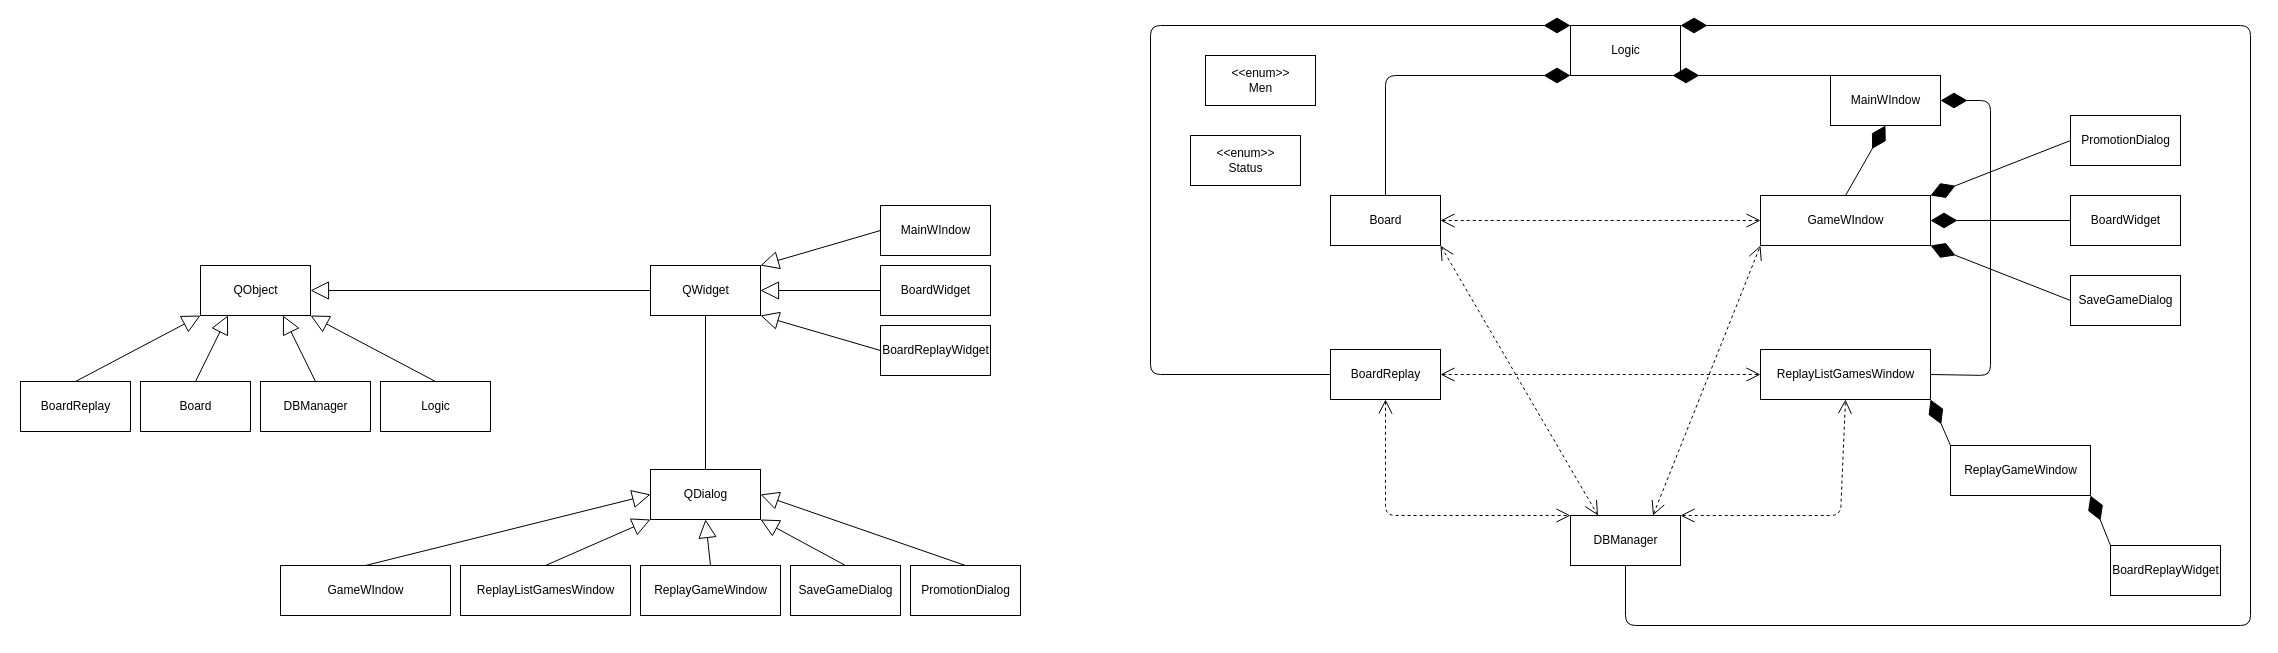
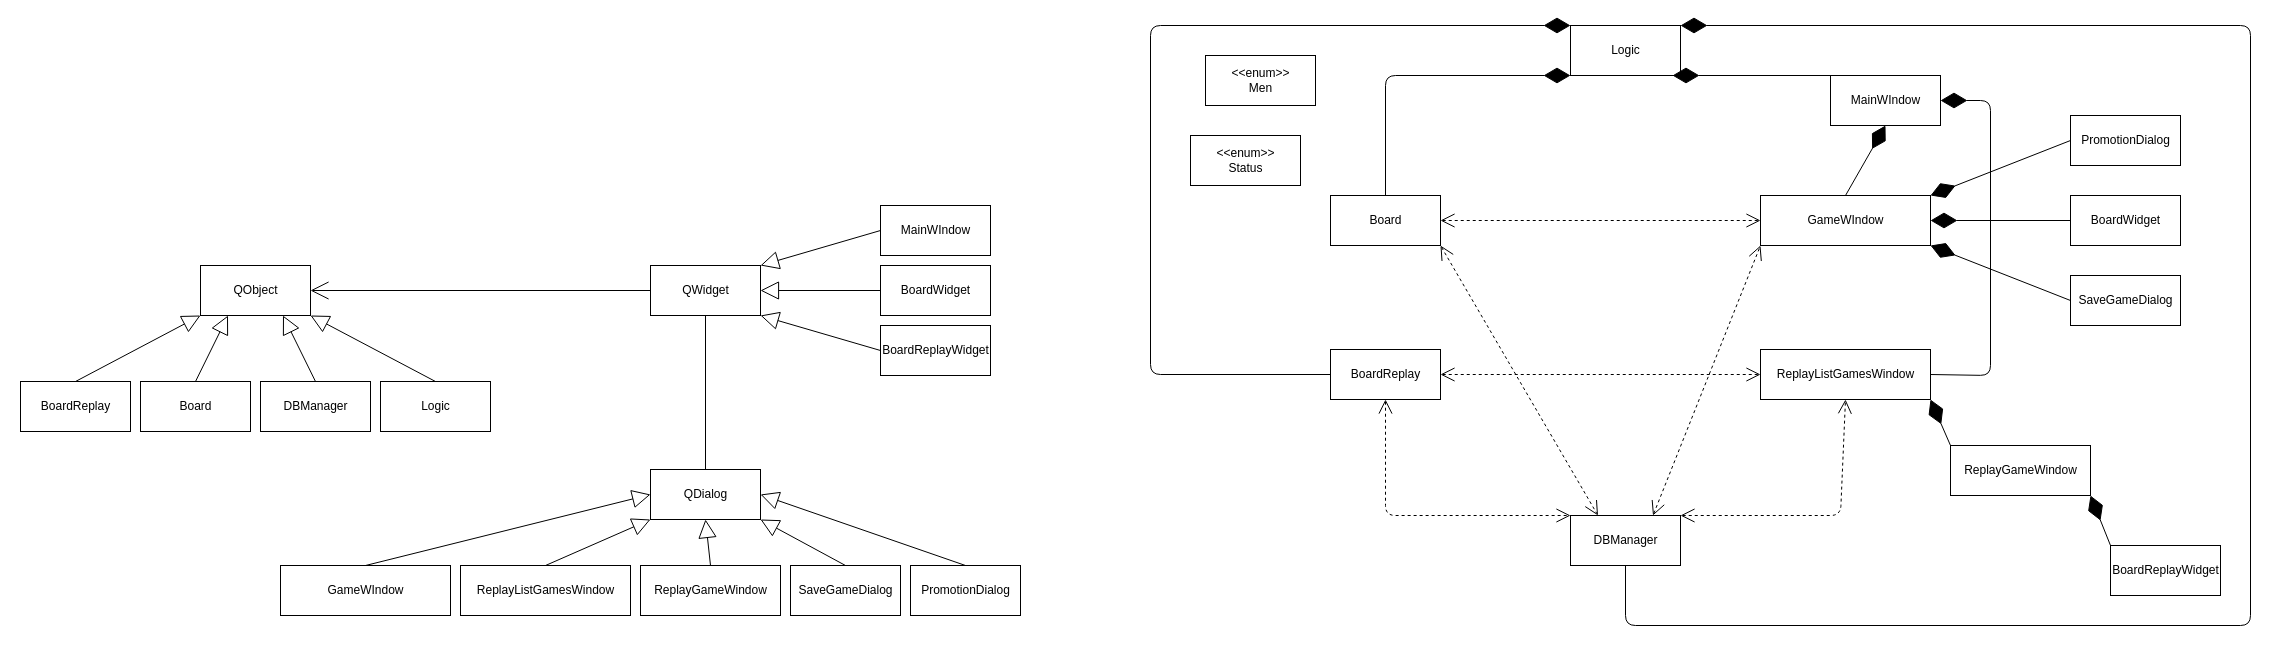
edge "QWidget" -> "QObject": arrowhead block -> open
